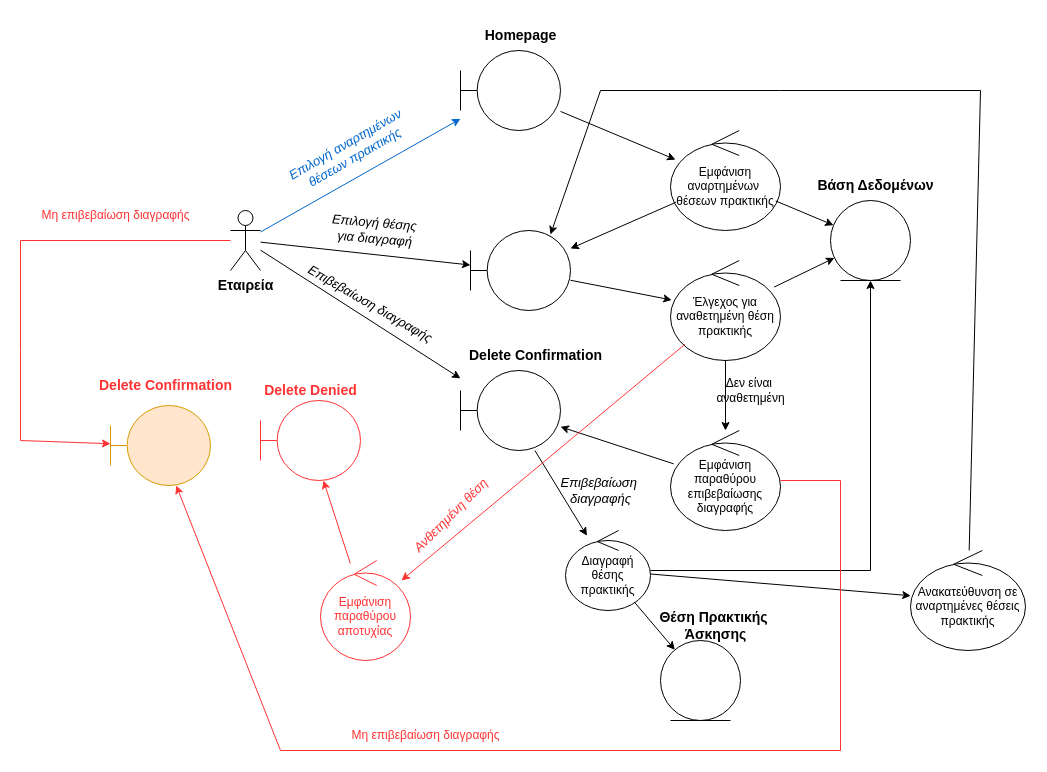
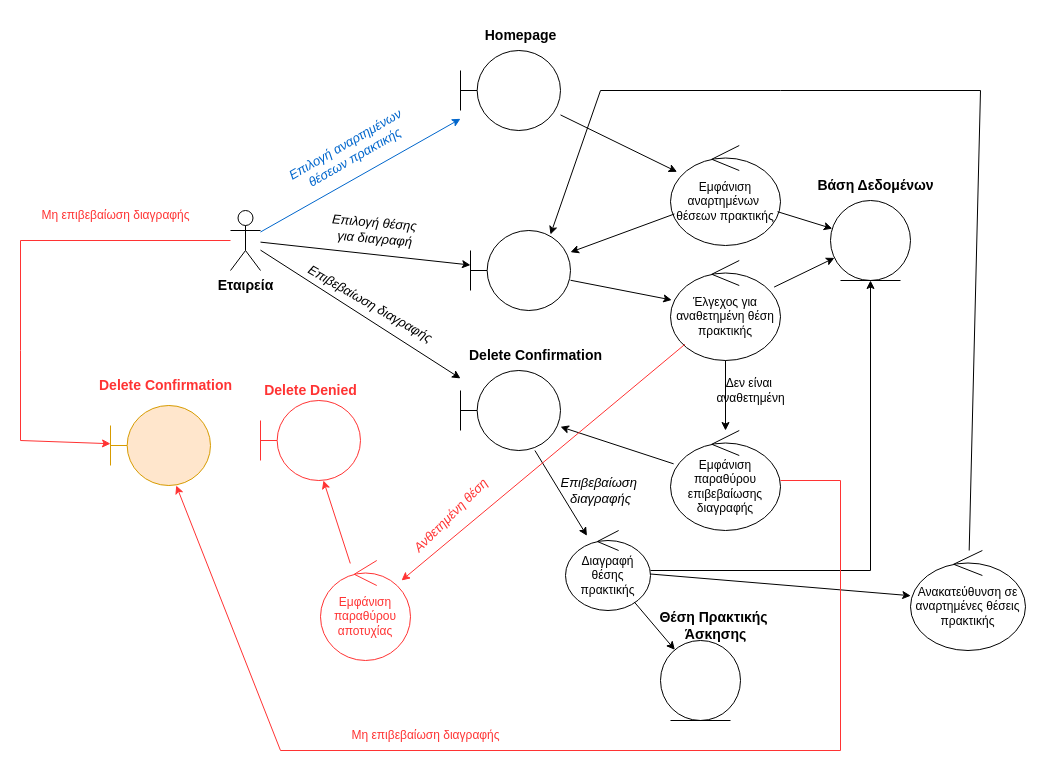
node "Εμφάνιση αναρτημένων θέσεων πρακτικής": moved (726, 181) -> (726, 196)
